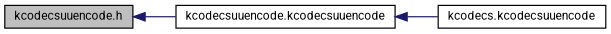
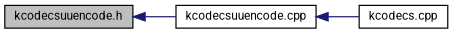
node "kcodecsuuencode.kcodecsuuencode": label "kcodecsuuencode.kcodecsuuencode" -> "kcodecsuuencode.cpp"
node "kcodecs.kcodecsuuencode": label "kcodecs.kcodecsuuencode" -> "kcodecs.cpp"
